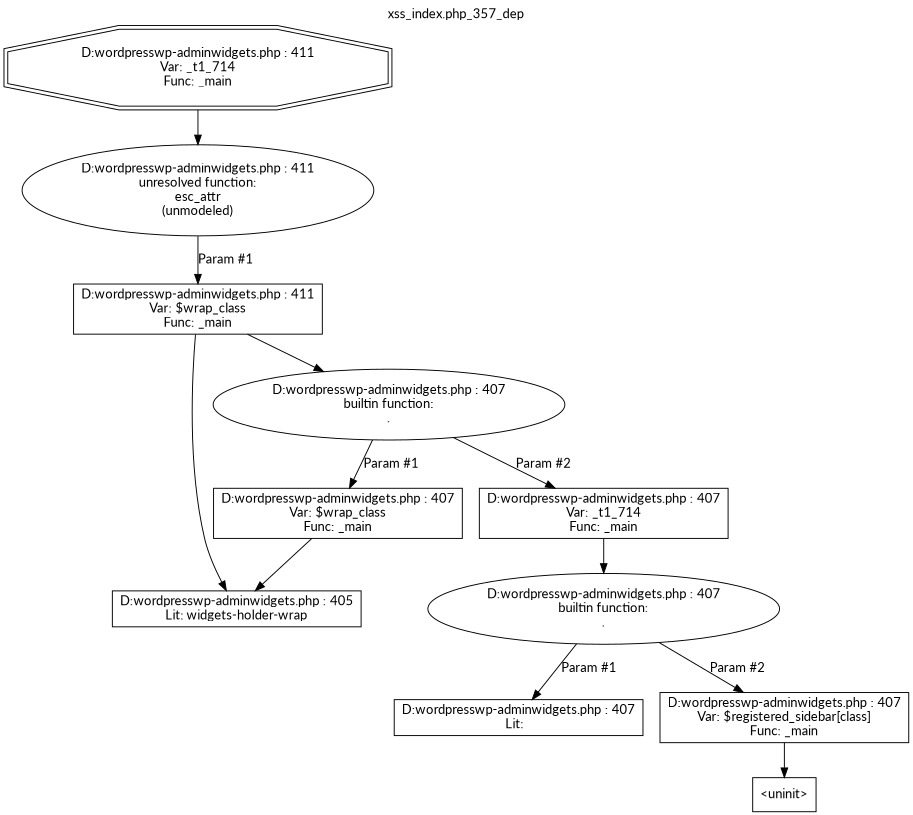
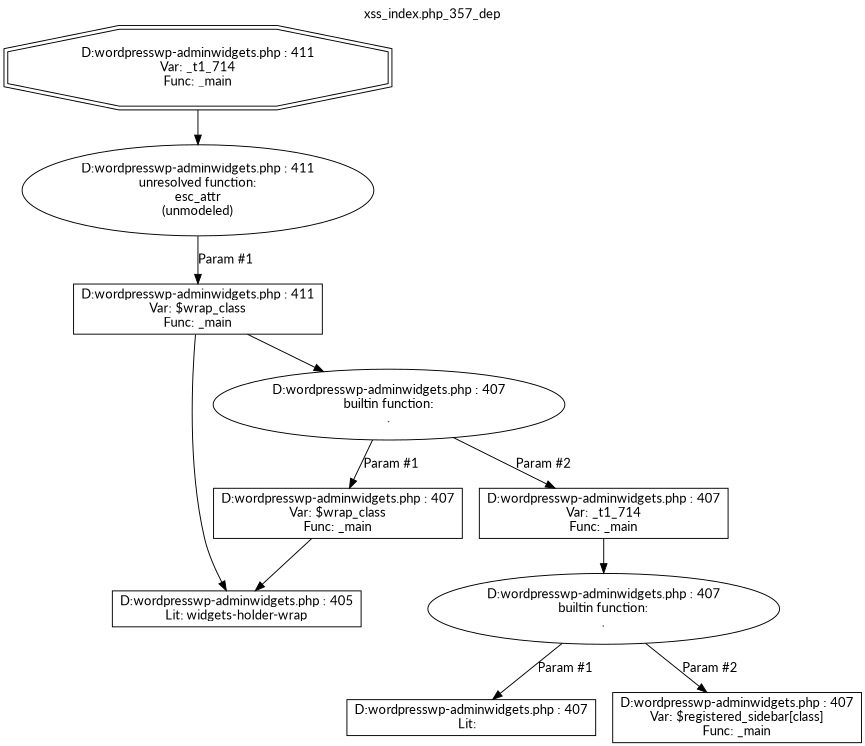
node "<uninit>": removed
